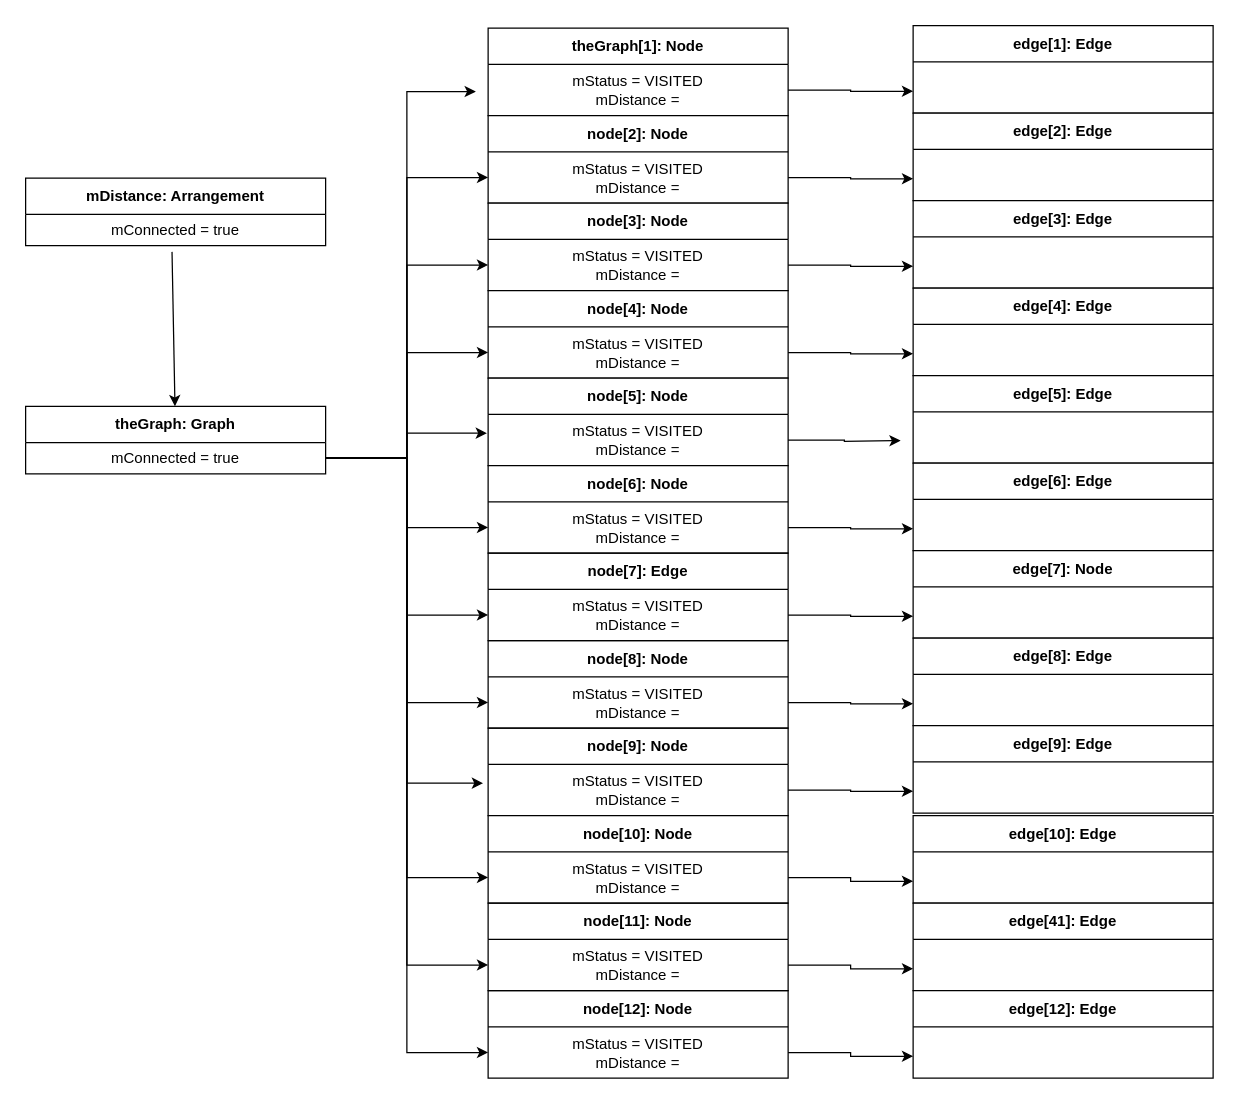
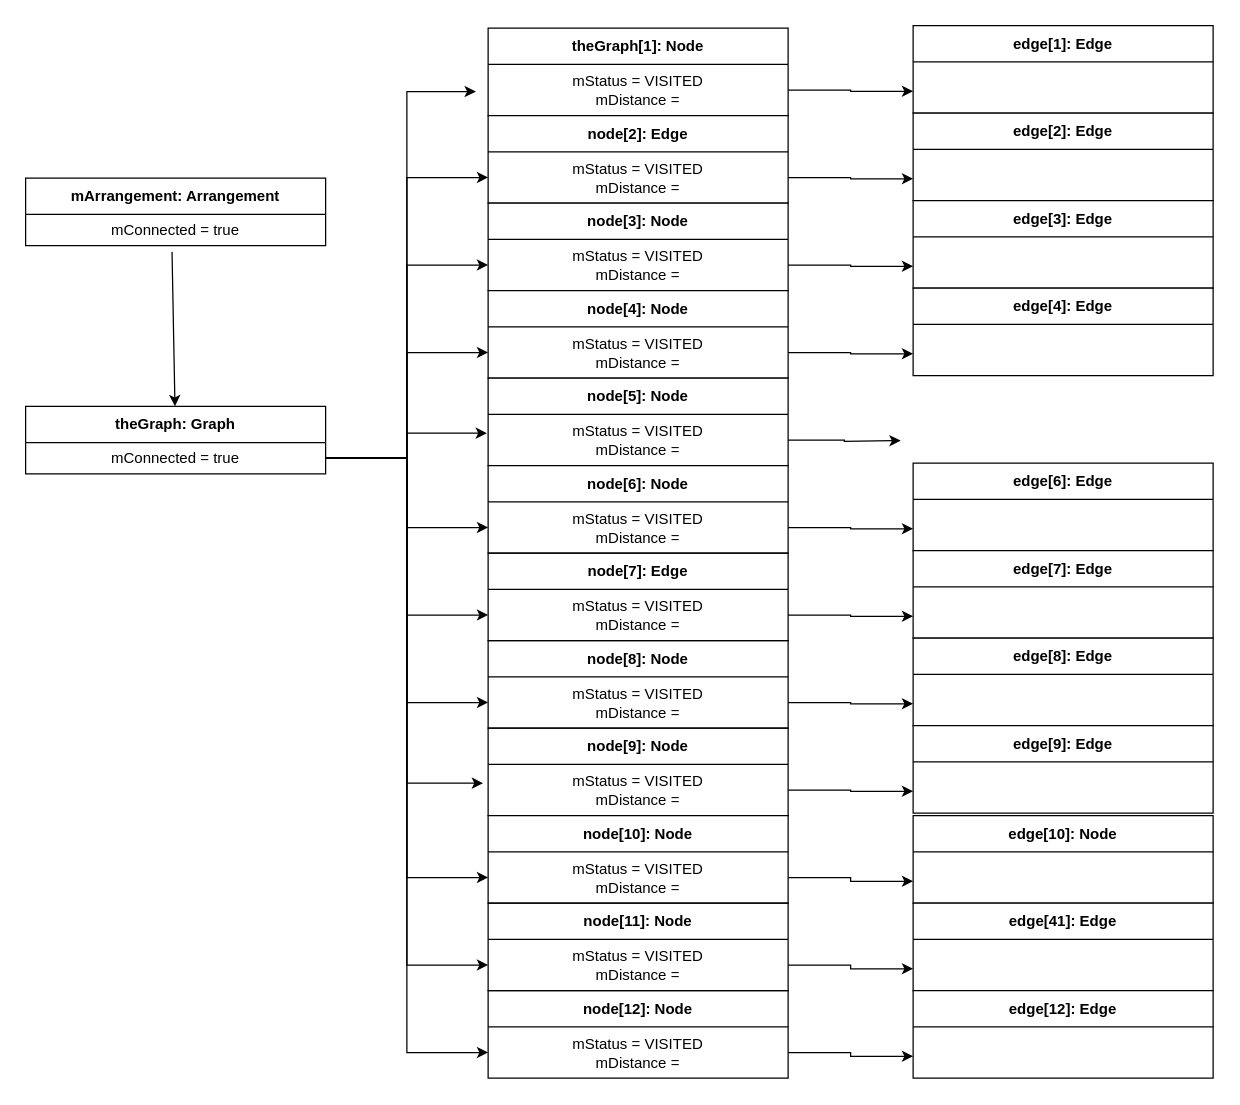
node "node[2]: Node": label "node[2]: Node" -> "node[2]: Edge"
node "mDistance: Arrangement": label "mDistance: Arrangement" -> "mArrangement: Arrangement"
node "edge[5]: Edge": removed
node "edge[7]: Node": label "edge[7]: Node" -> "edge[7]: Edge"
node "edge[10]: Edge": label "edge[10]: Edge" -> "edge[10]: Node"
